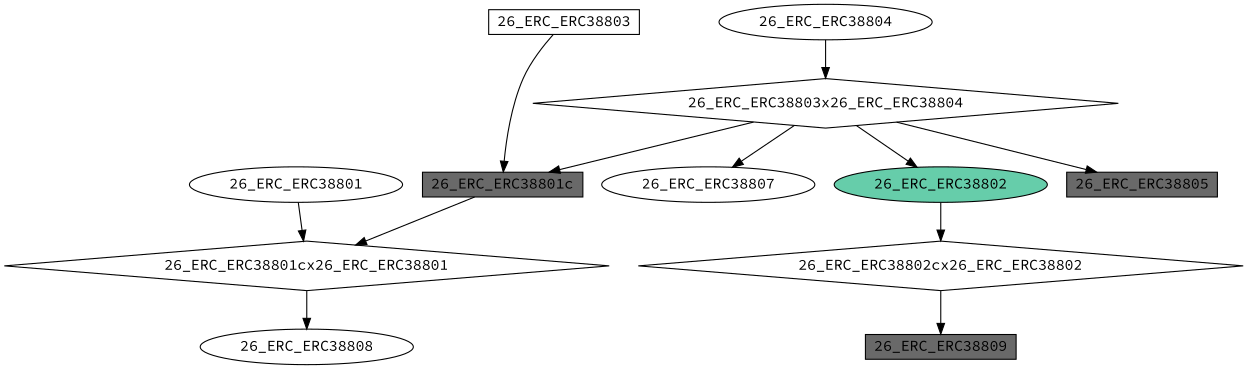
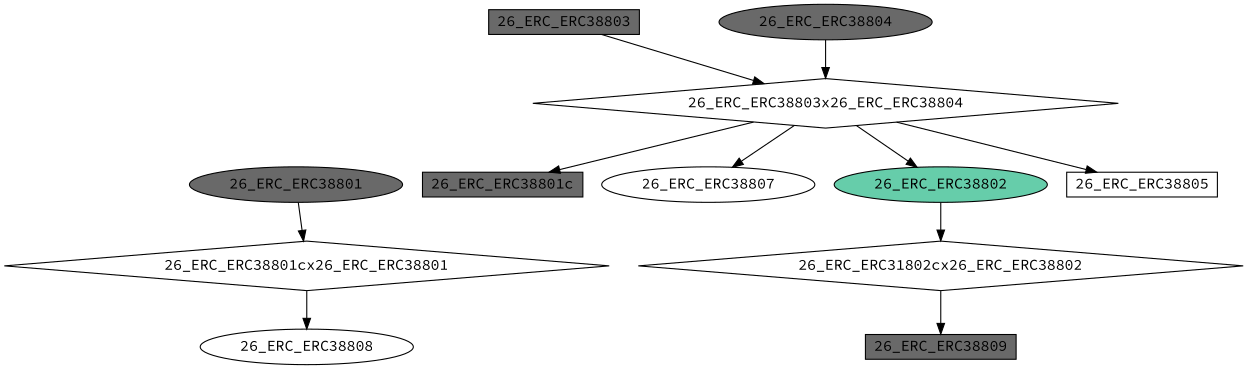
node "26_ERC_ERC38803": fillcolor white -> dimgrey
node "26_ERC_ERC38804": fillcolor white -> dimgrey
edge "26_ERC_ERC38803" -> "26_ERC_ERC38801c": now "26_ERC_ERC38803" -> "26_ERC_ERC38803x26_ERC_ERC38804"
node "26_ERC_ERC38801": fillcolor white -> dimgrey
node "26_ERC_ERC38805": fillcolor dimgrey -> white
edge "26_ERC_ERC38801c" -> "26_ERC_ERC38801cx26_ERC_ERC38801": removed
node "26_ERC_ERC38802cx26_ERC_ERC38802": label "26_ERC_ERC38802cx26_ERC_ERC38802" -> "26_ERC_ERC31802cx26_ERC_ERC38802"
